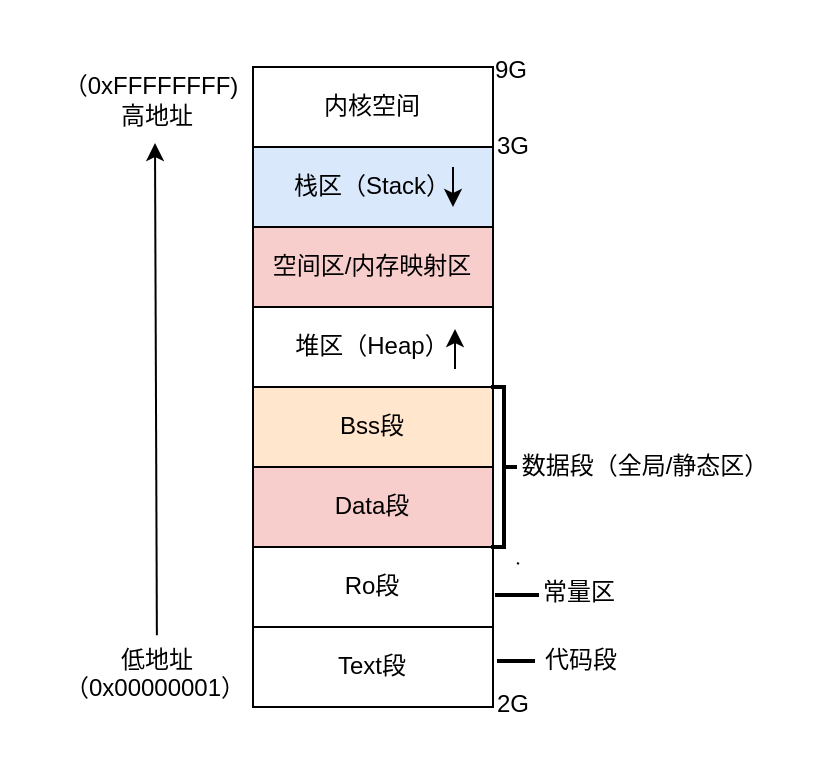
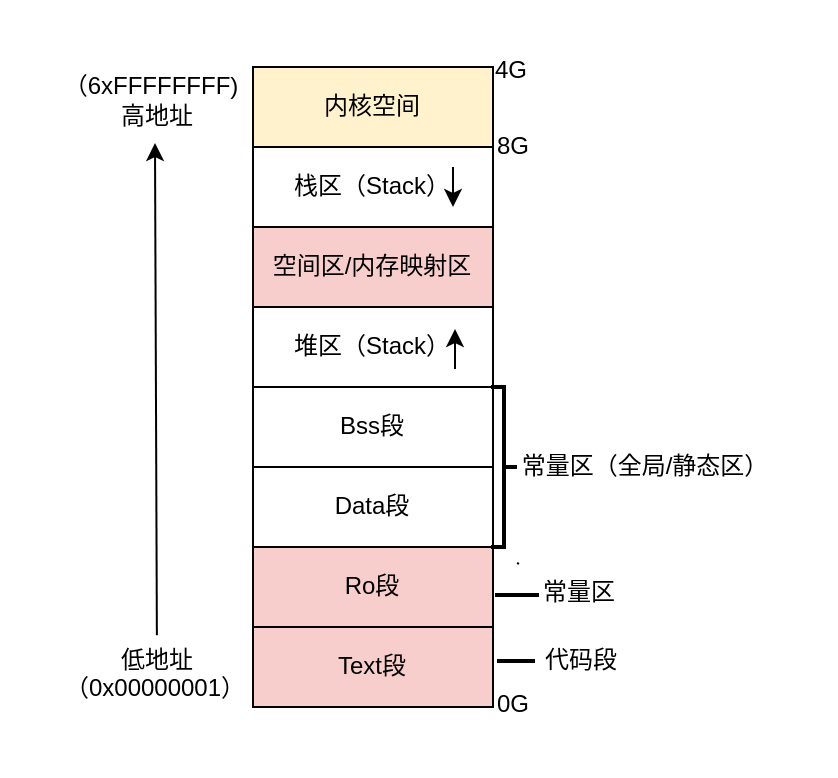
node "9G": label "9G" -> "4G"
node "（0xFFFFFFFF)": label "（0xFFFFFFFF)" -> "（6xFFFFFFFF)"
node "内核空间": fillcolor #ffffff -> #fff2cc
node "3G": label "3G" -> "8G"
node "栈区（Stack）": fillcolor #dae8fc -> #ffffff
node "堆区（Heap）": label "堆区（Heap）" -> "堆区（Stack）"
node "Bss段": fillcolor #ffe6cc -> #ffffff
node "数据段（全局/静态区）": label "数据段（全局/静态区）" -> "常量区（全局/静态区）"
node "Data段": fillcolor #f8cecc -> #ffffff
node "Ro段": fillcolor #ffffff -> #f8cecc
node "Text段": fillcolor #ffffff -> #f8cecc
node "2G": label "2G" -> "0G"
